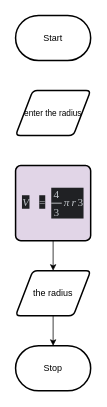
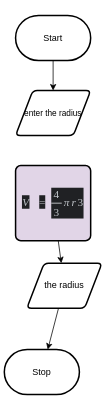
edge "Start" -> "enter the radius": added
node "the radius": moved (53, 293) -> (64, 285)
node "Stop": moved (53, 368) -> (42, 372)
